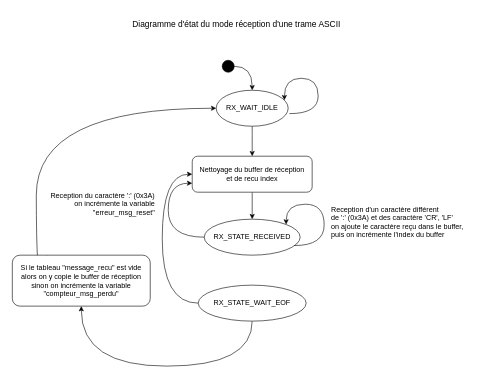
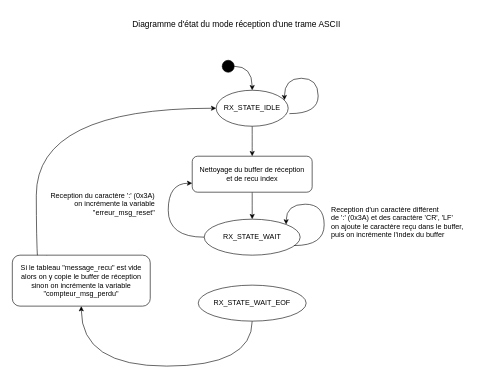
node "RX_WAIT_IDLE": label "RX_WAIT_IDLE" -> "RX_STATE_IDLE"
node "RX_STATE_RECEIVED": label "RX_STATE_RECEIVED" -> "RX_STATE_WAIT"
edge "RX_STATE_WAIT_EOF" -> "Nettoyage du buffer de réception et de recu index": removed
